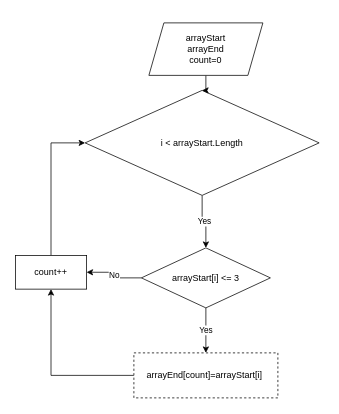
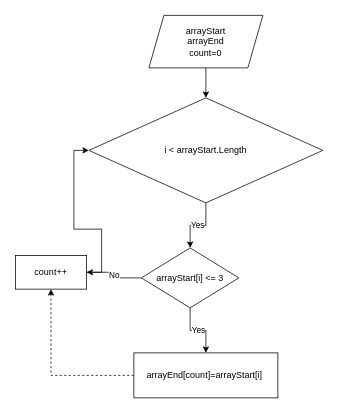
node "arrayStart arrayEnd count=0": moved (206, 49) -> (206, 42)
node "i < arrayStart.Length": moved (202, 143) -> (206, 150)
node "arrayStart[i] <= 3": size 129x60 -> 98x60
edge "arrayEnd[count]=arrayStart[i]" -> "count++": style solid -> dashed
node "arrayEnd[count]=arrayStart[i]": style dashed -> solid
